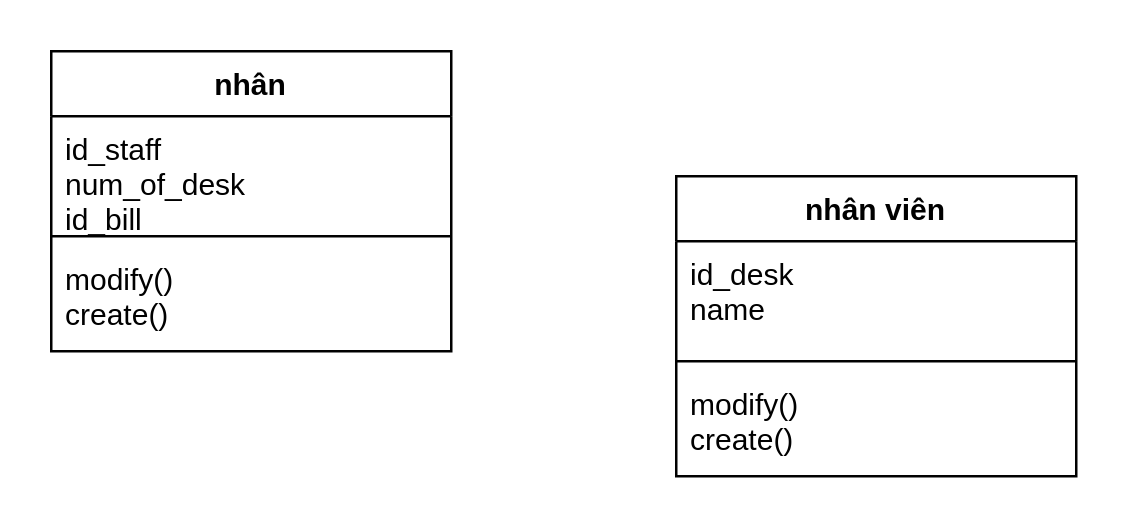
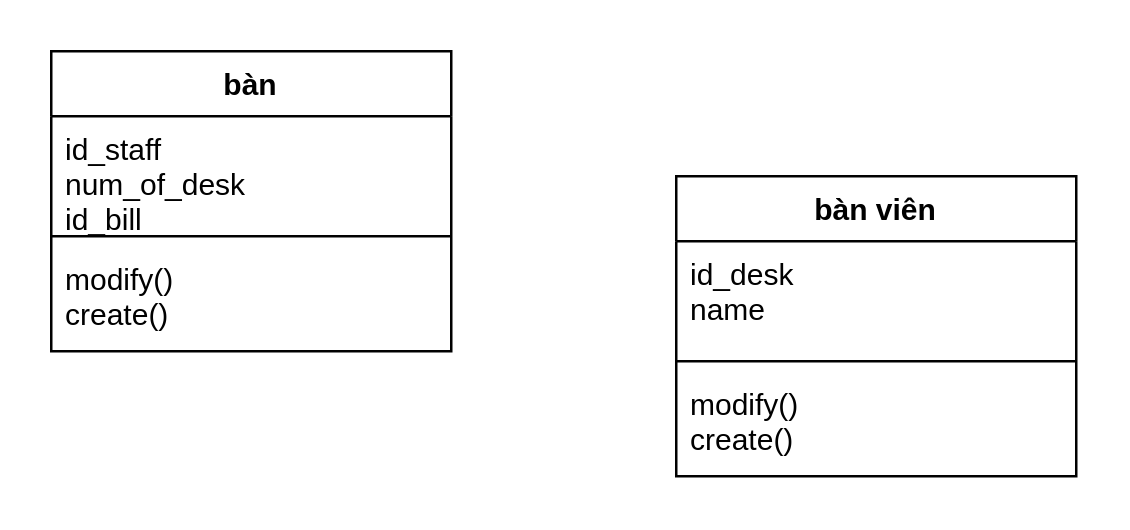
node "nhân": label "nhân" -> "bàn"
node "nhân viên": label "nhân viên" -> "bàn viên"
